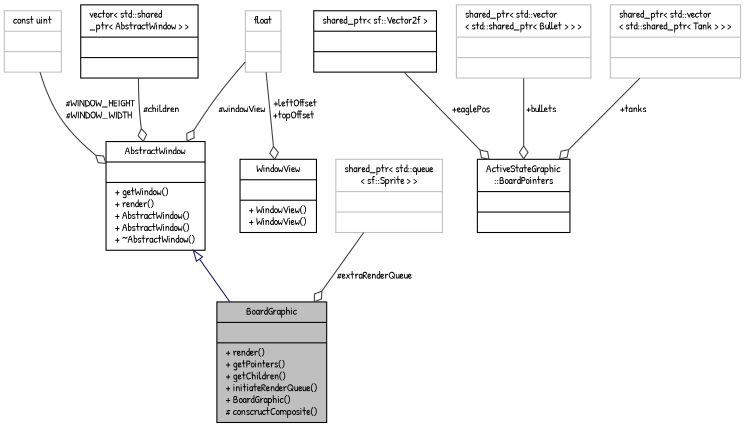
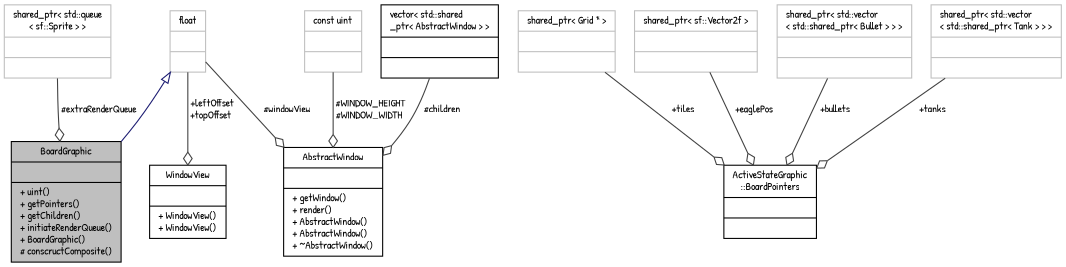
node "shared_ptr< sf::Vector2f >": color black -> grey75
node "shared_ptr< Grid * >": added
edge "BoardGraphic" -> "AbstractWindow": now "BoardGraphic" -> "float"
node "BoardGraphic": text "+ render()" -> "+ uint()"
